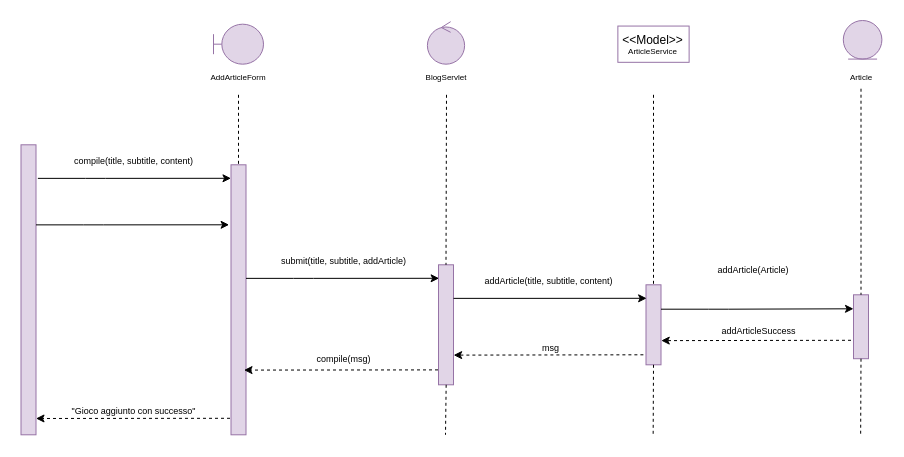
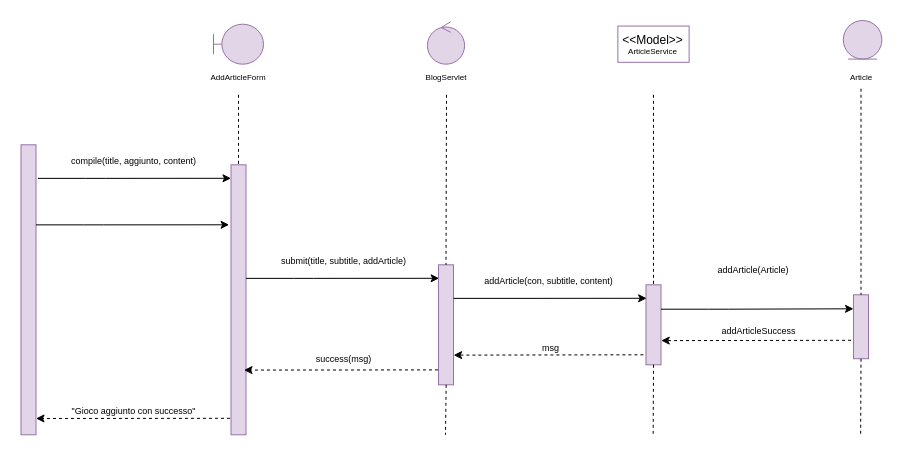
node "compile(title, subtitle, content)": label "compile(title, subtitle, content)" -> "compile(title, aggiunto, content)"
node "addArticle(title, subtitle, content)": label "addArticle(title, subtitle, content)" -> "addArticle(con, subtitle, content)"
node "compile(msg)": label "compile(msg)" -> "success(msg)"
